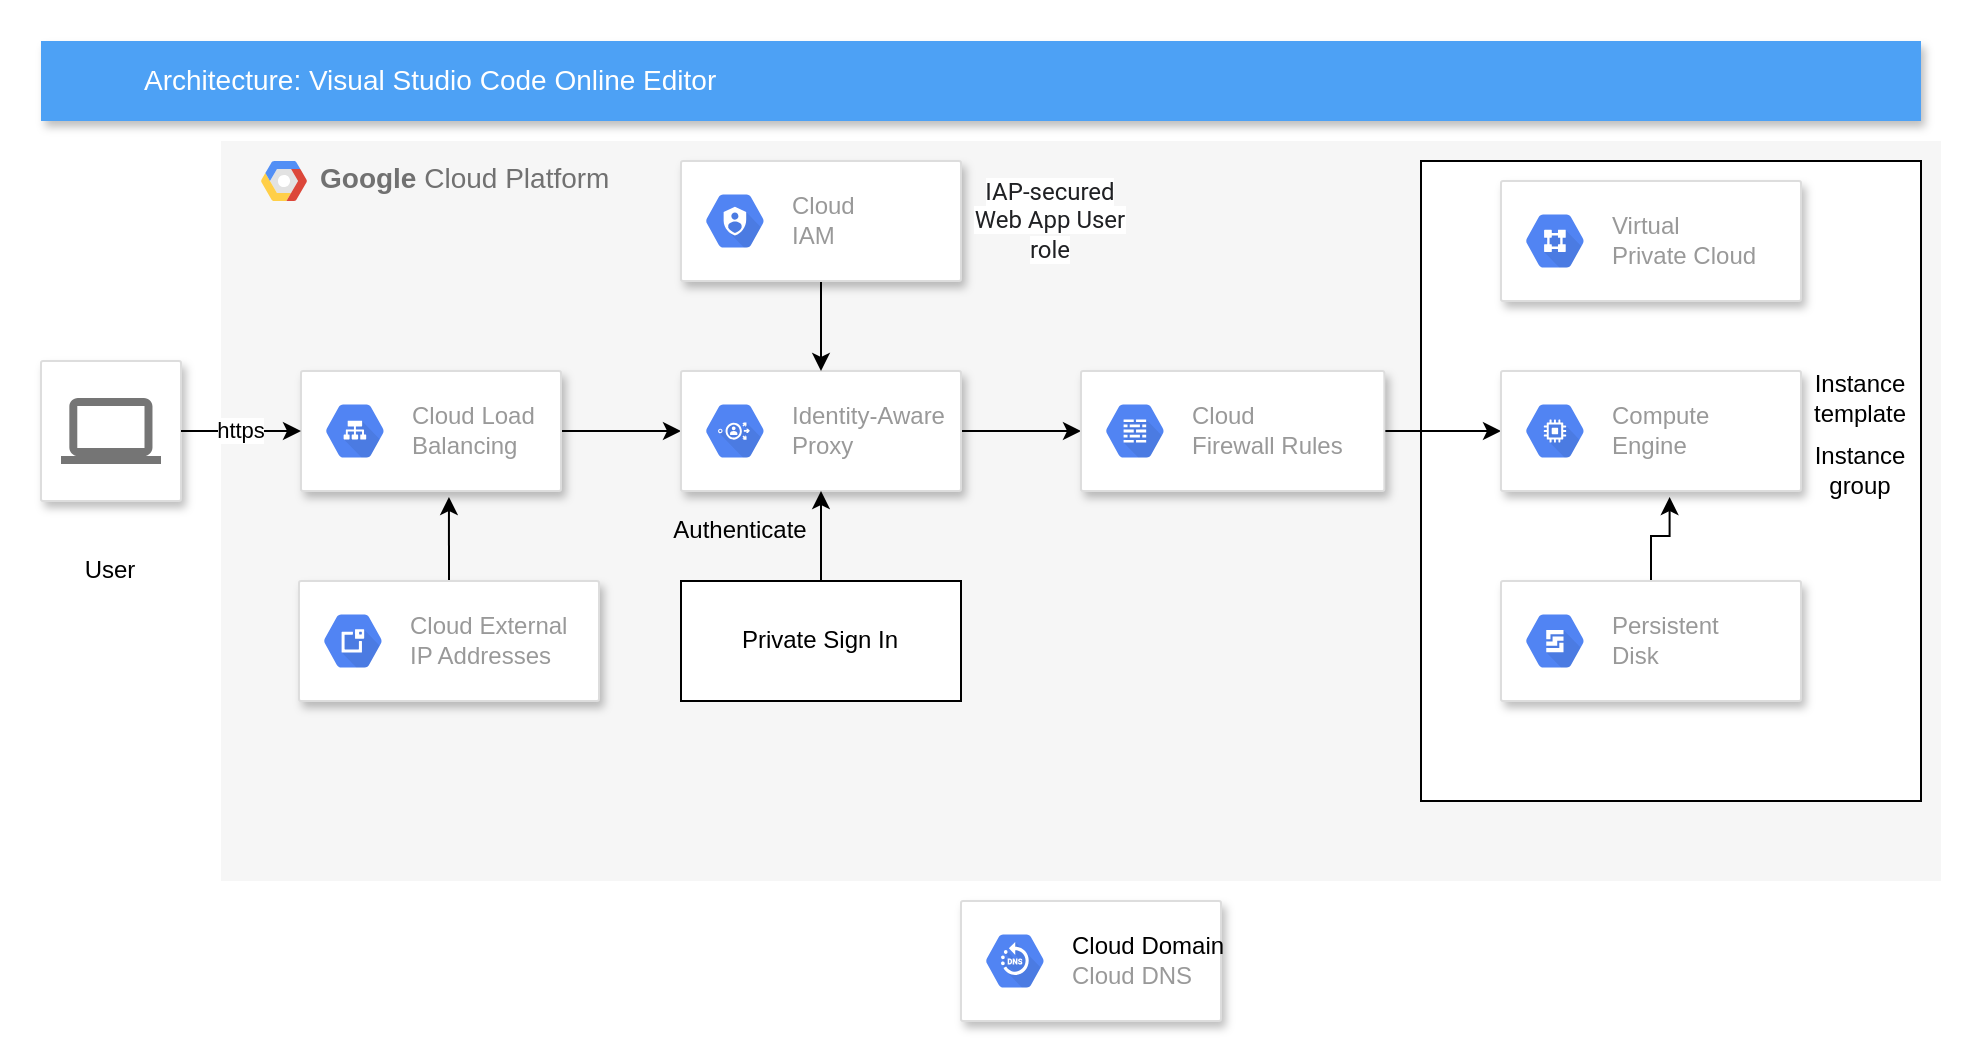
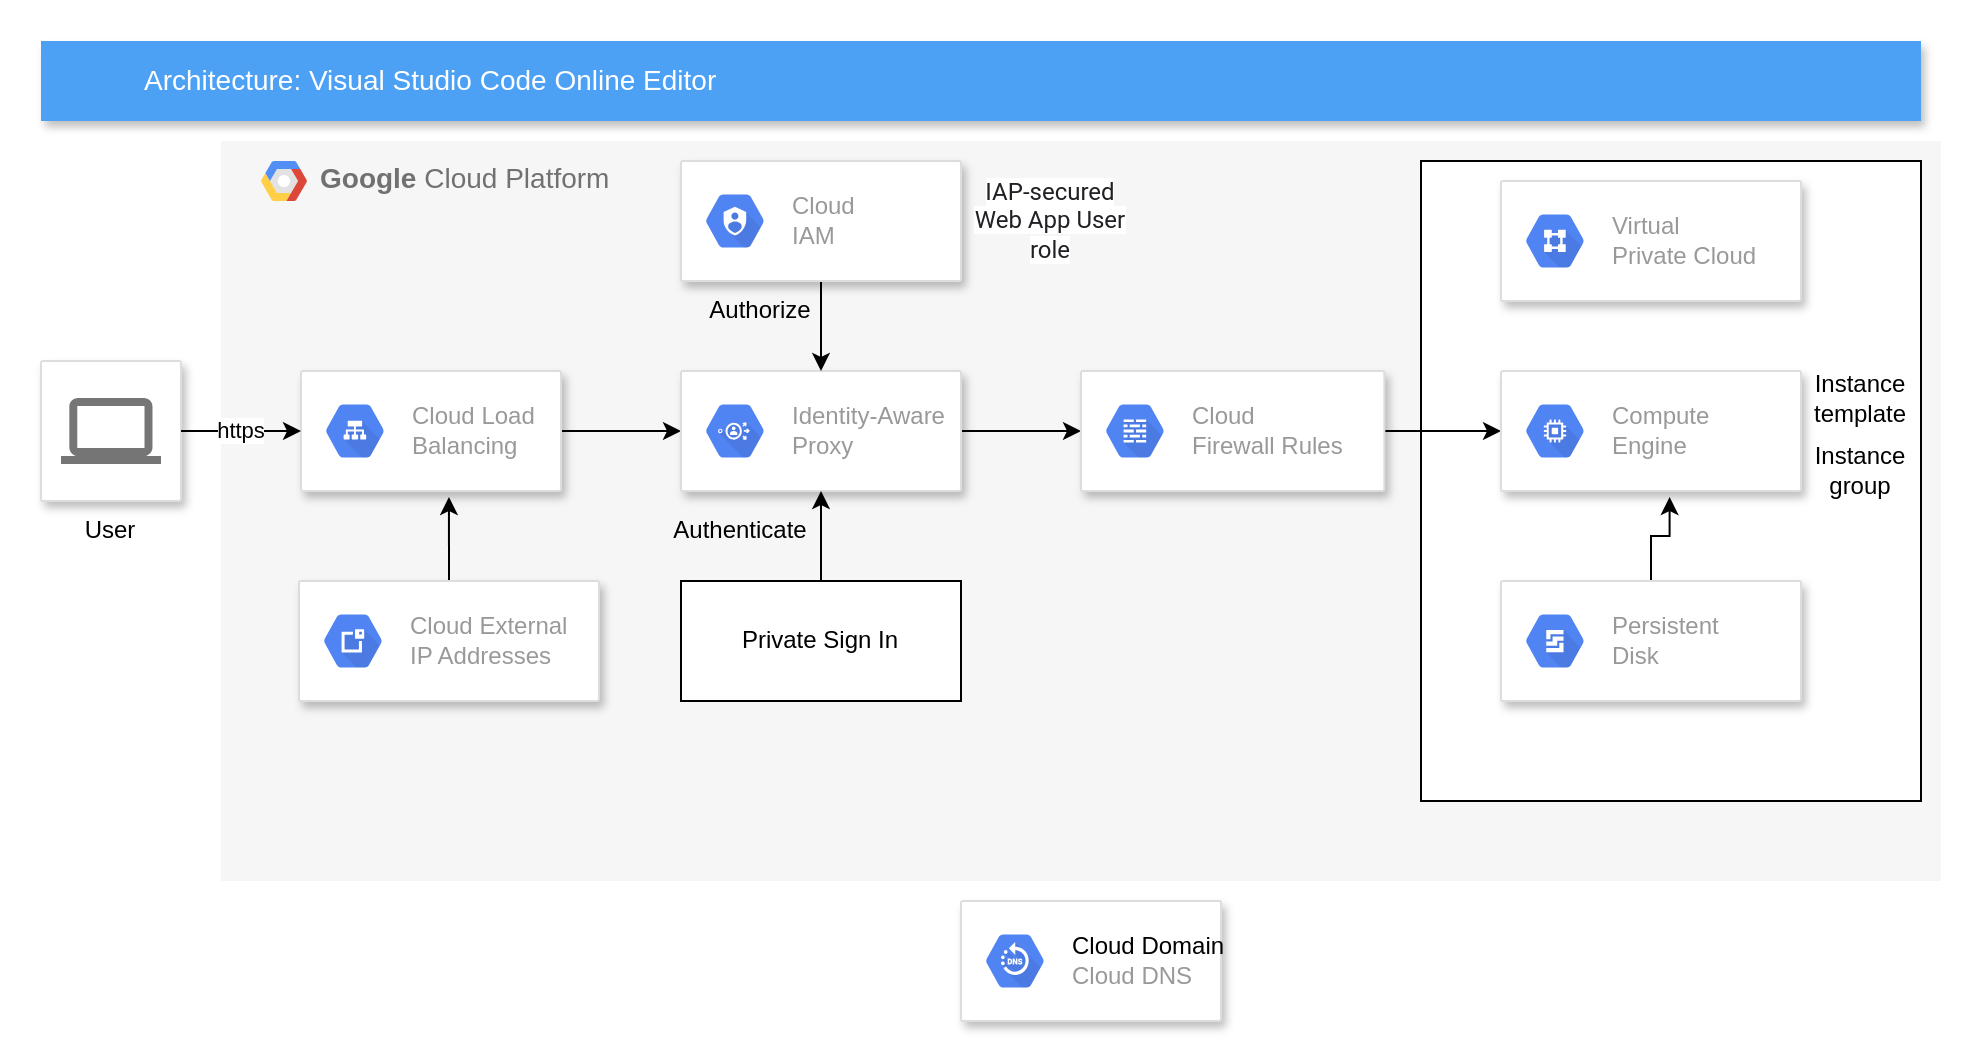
node "Authorize": added
node "User": moved (111, 571) -> (111, 531)
